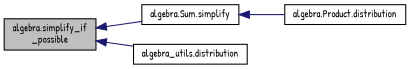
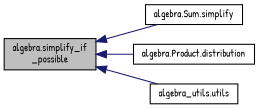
edge "algebra.Product.distribution" -> "algebra.Sum.simplify": now "algebra.Product.distribution" -> "algebra.simplify_if _possible"
node "algebra_utils.distribution": label "algebra_utils.distribution" -> "algebra_utils.utils"
